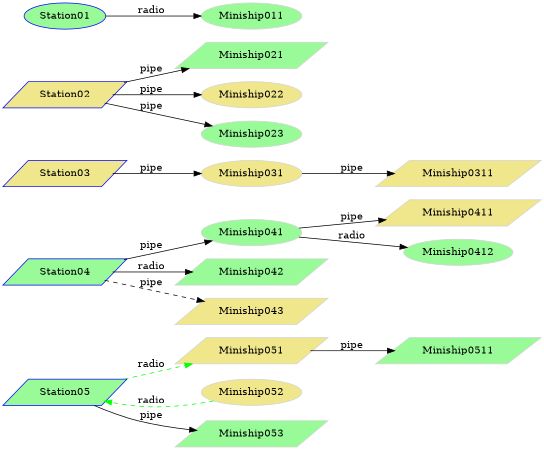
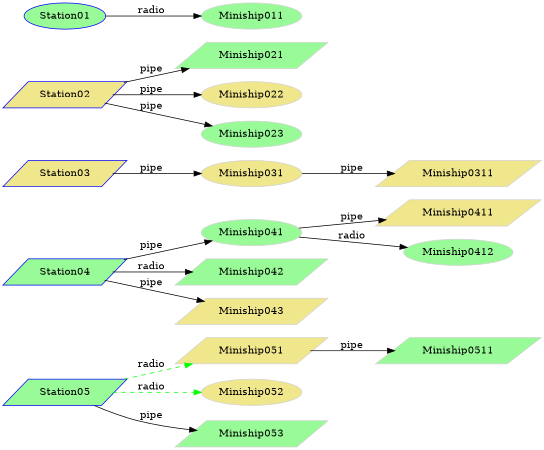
edge "Station04" -> "Miniship043": style dashed -> solid
edge "Miniship052" -> "Station05": reversed
